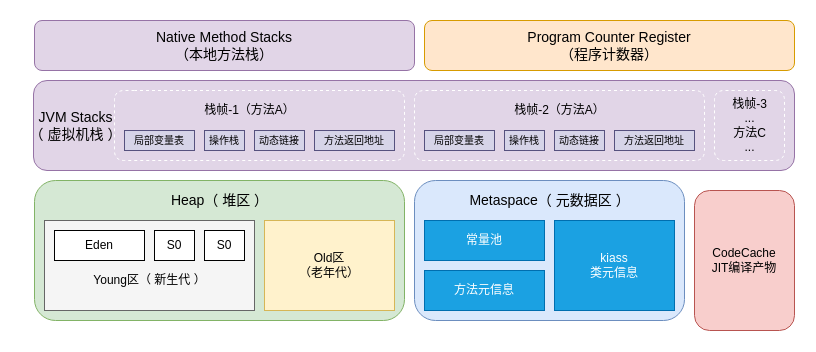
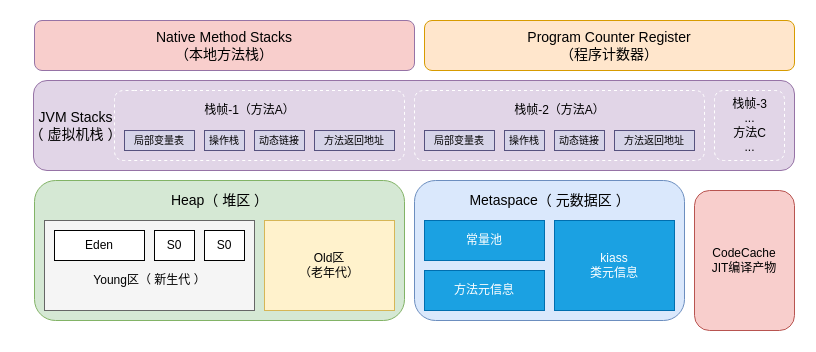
node "Native Method Stacks （本地方法栈）": fillcolor #e1d5e7 -> #f8cecc
